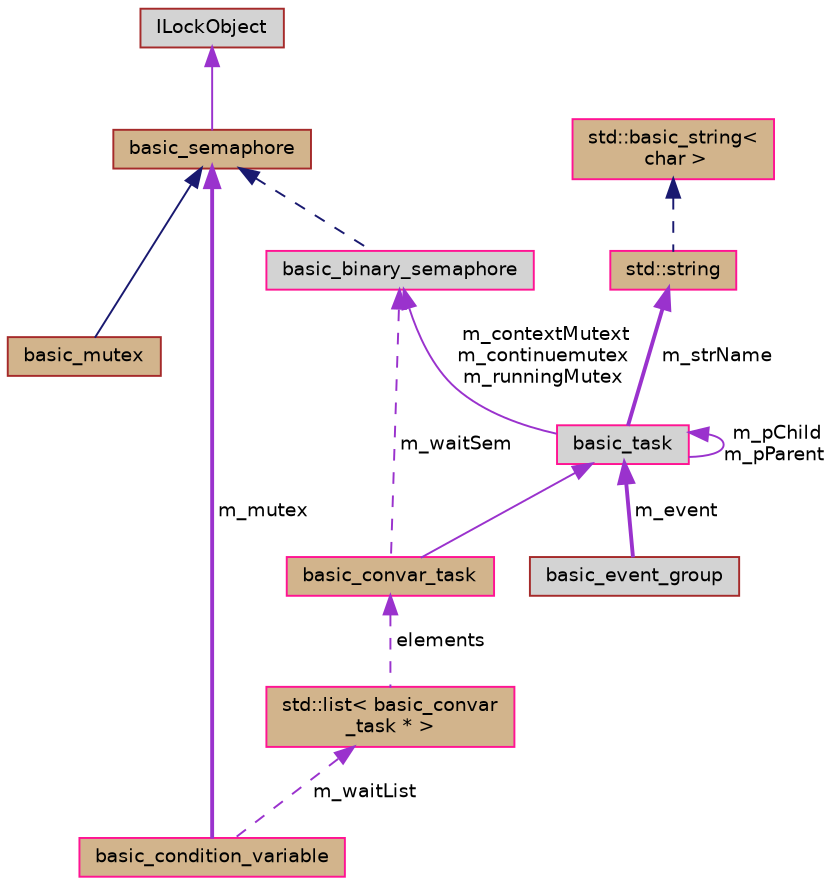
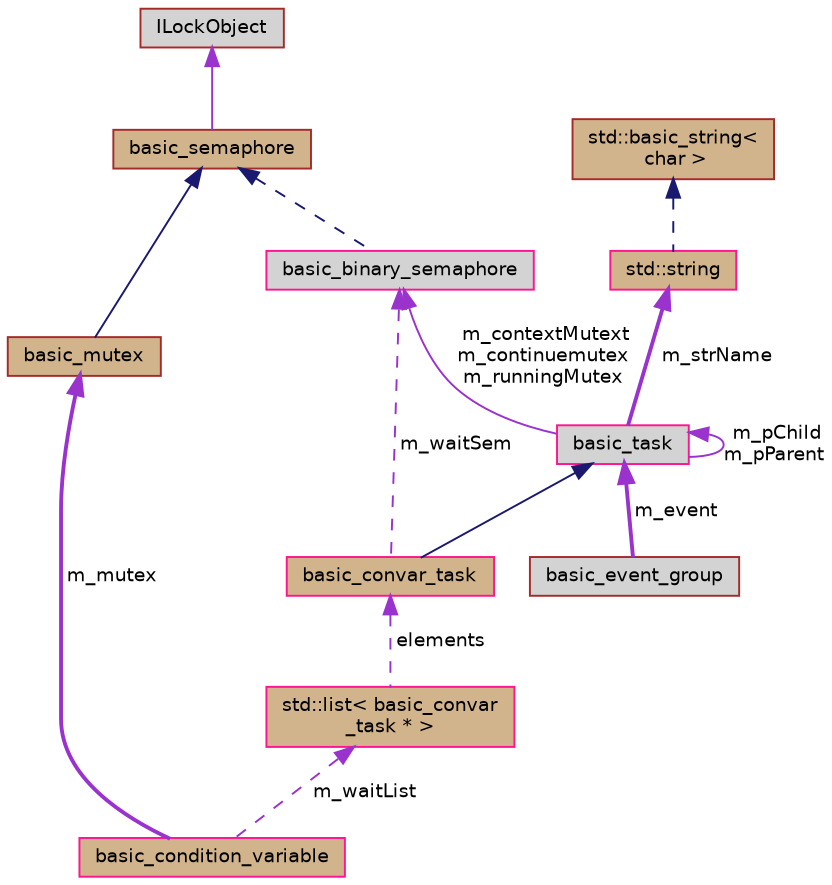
node "std::basic_string< char >": color deeppink -> brown
edge "basic_condition_variable" -> "basic_semaphore": now "basic_condition_variable" -> "basic_mutex"
edge "basic_convar_task" -> "basic_task": color darkorchid3 -> midnightblue
